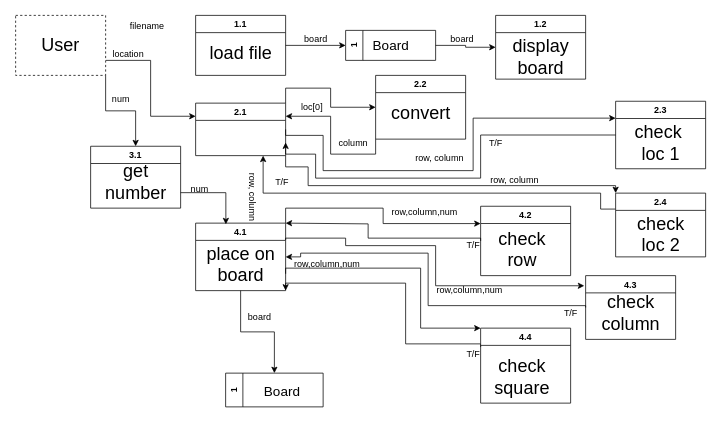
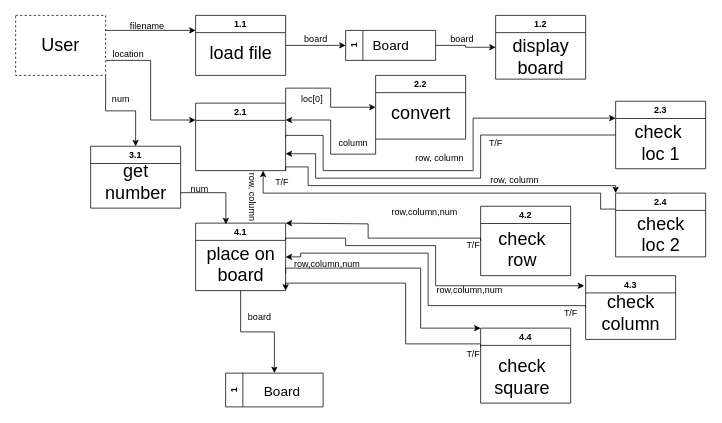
edge "User" -> "1.1": added
node "loc[0]": moved (312, 107) -> (312, 99)
node "2.1": size 90x53 -> 90x68
edge "4.1" -> "4.2": removed
